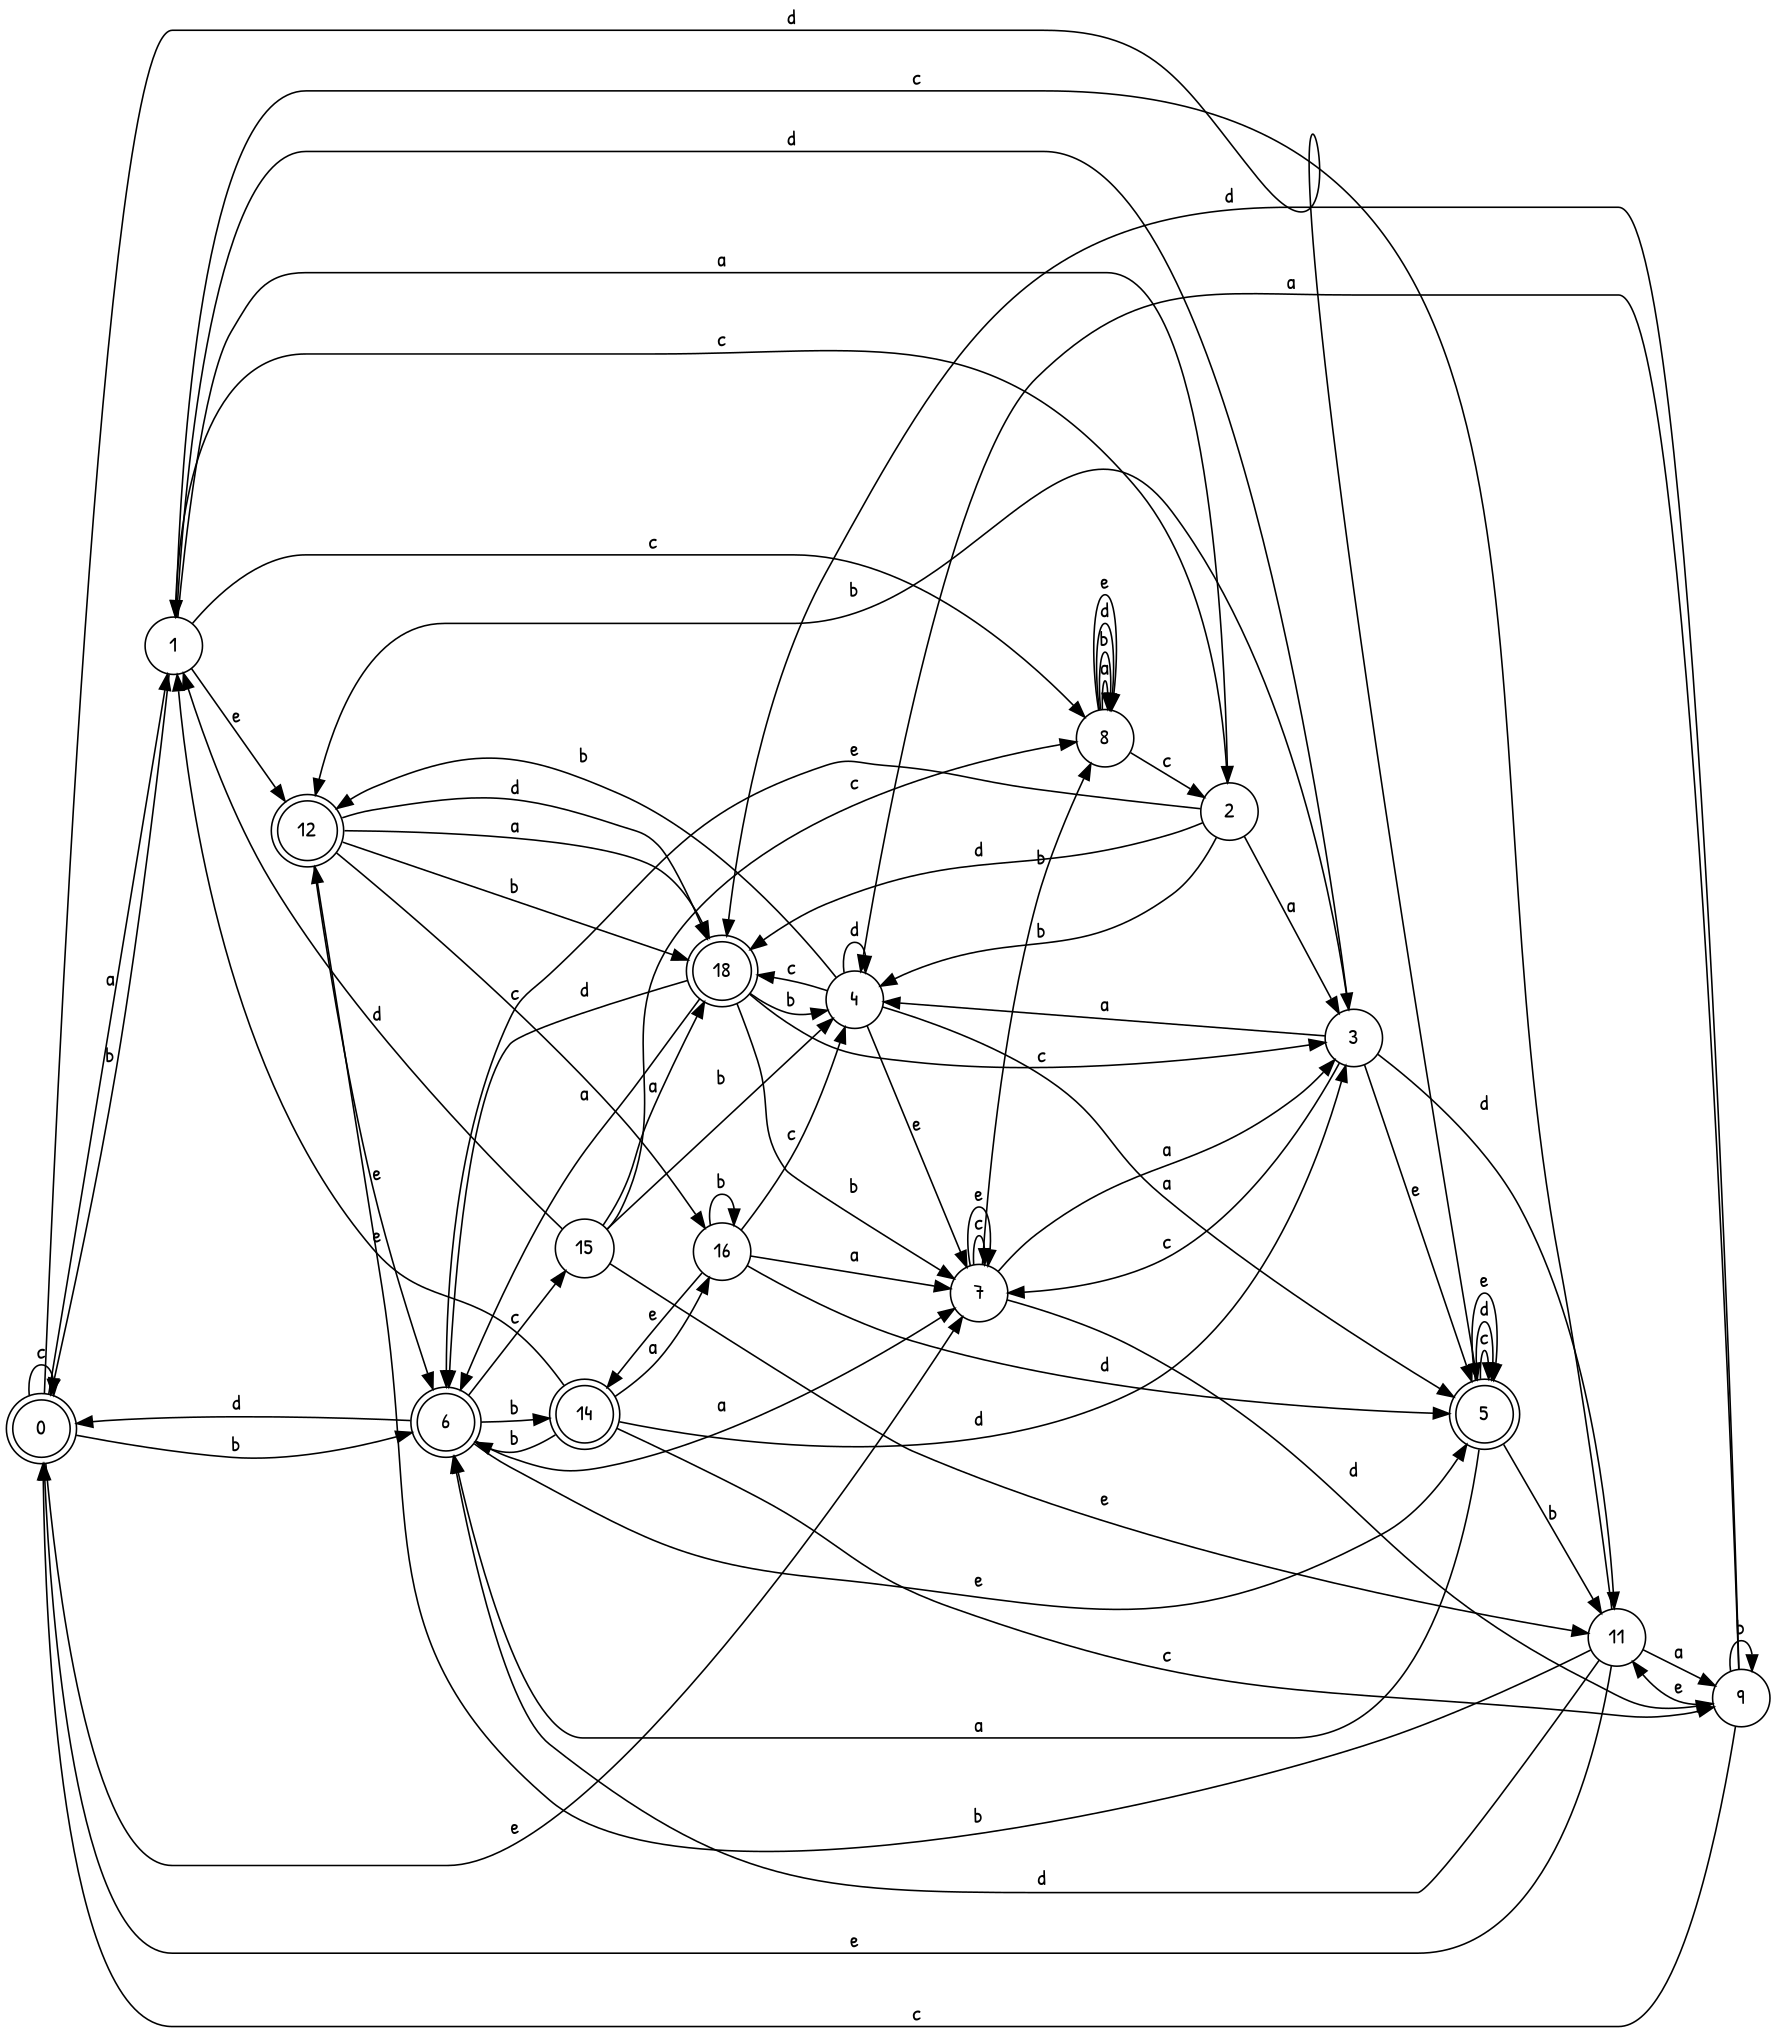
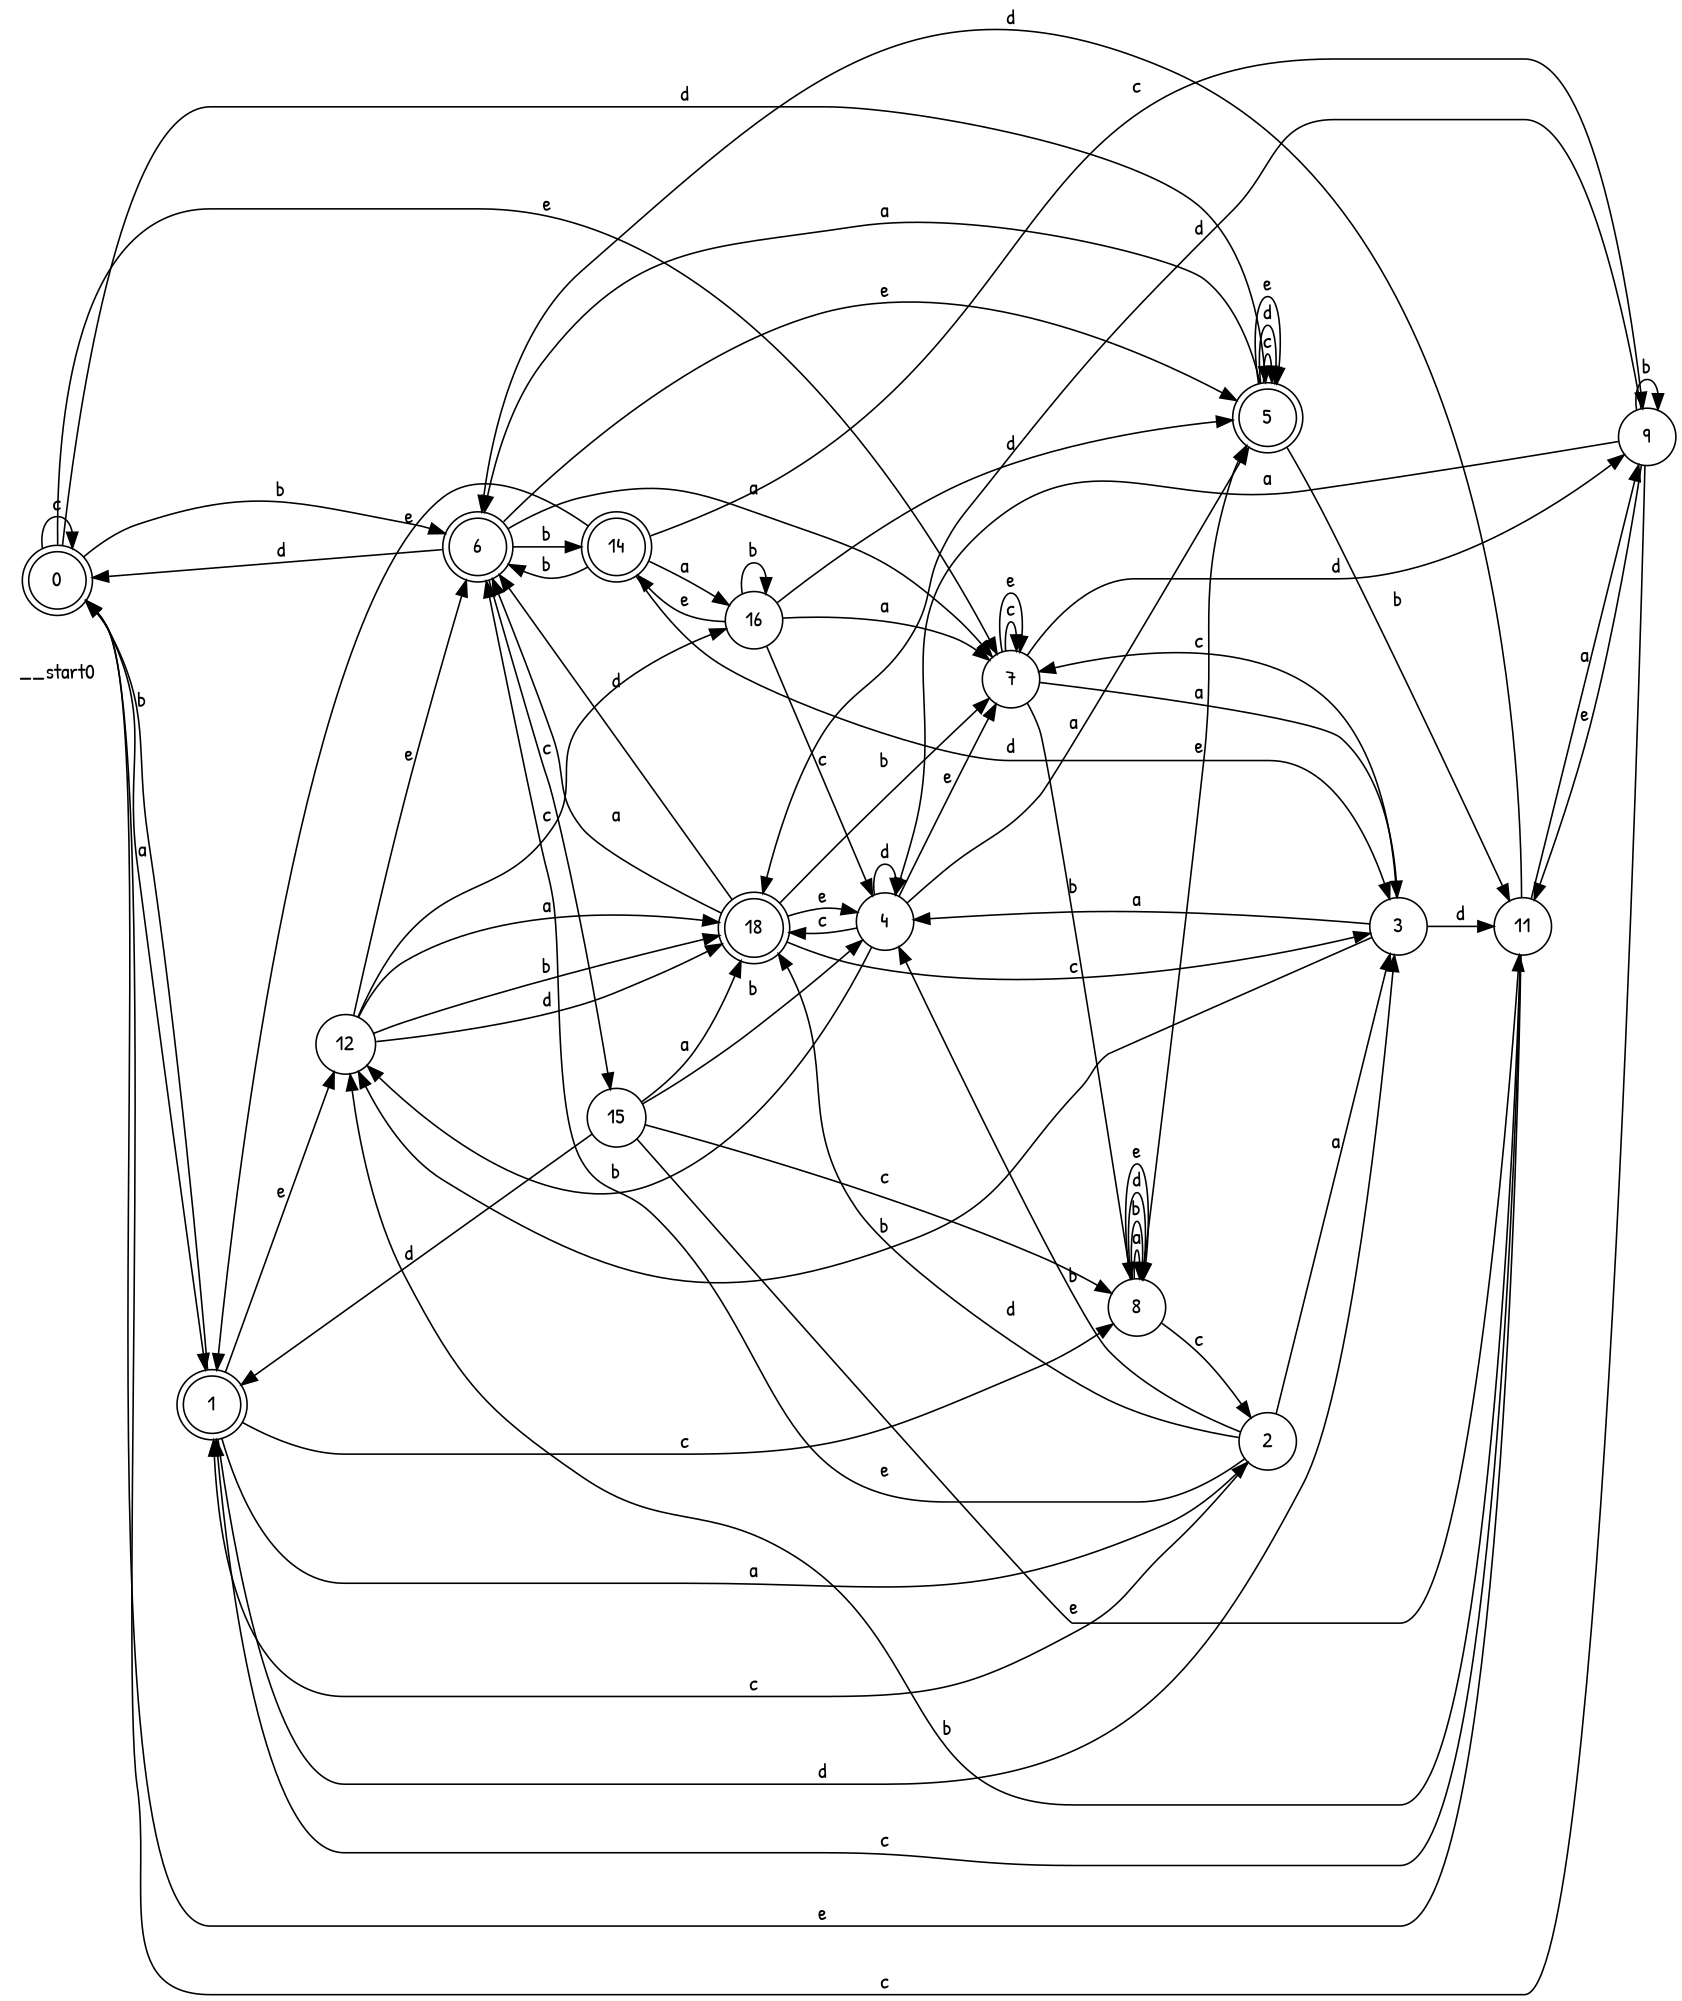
node "1": shape circle -> doublecircle
node "__start0": added
node "12": shape doublecircle -> circle
edge "18" -> "4": label "b" -> "e"
edge "3" -> "5": now "8" -> "5"
